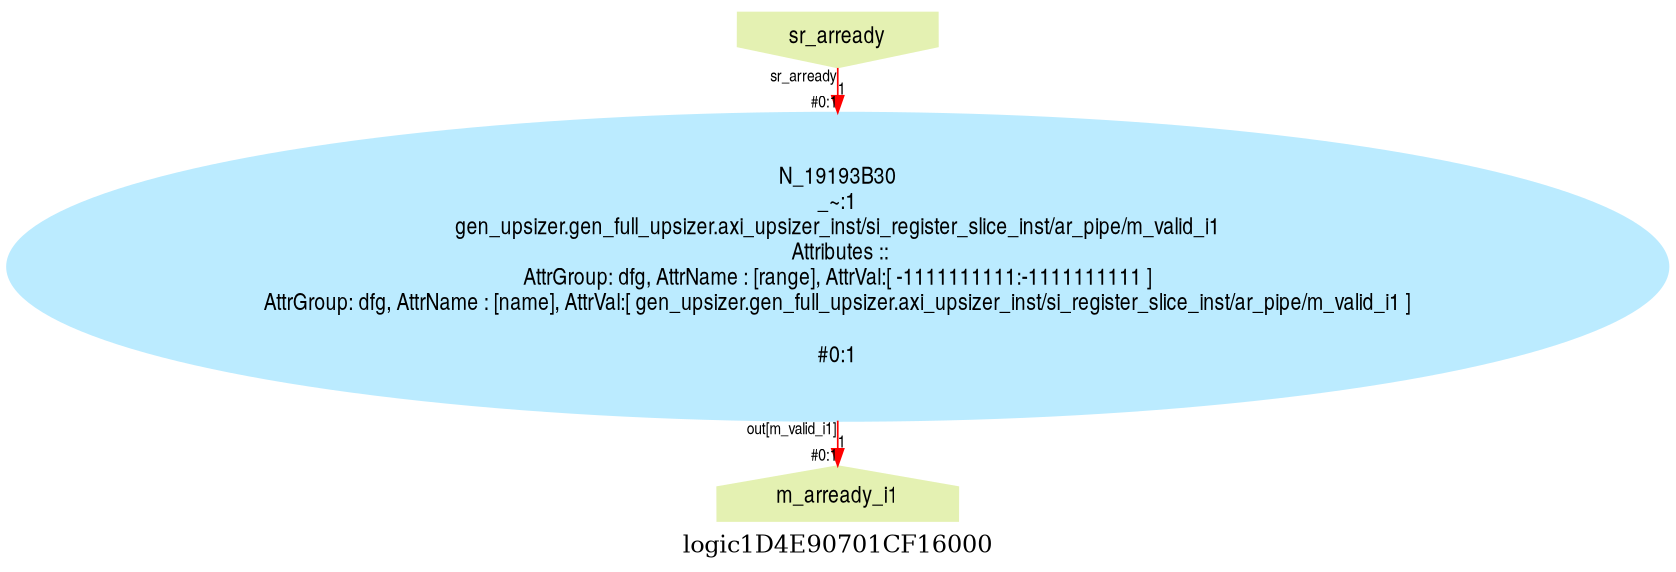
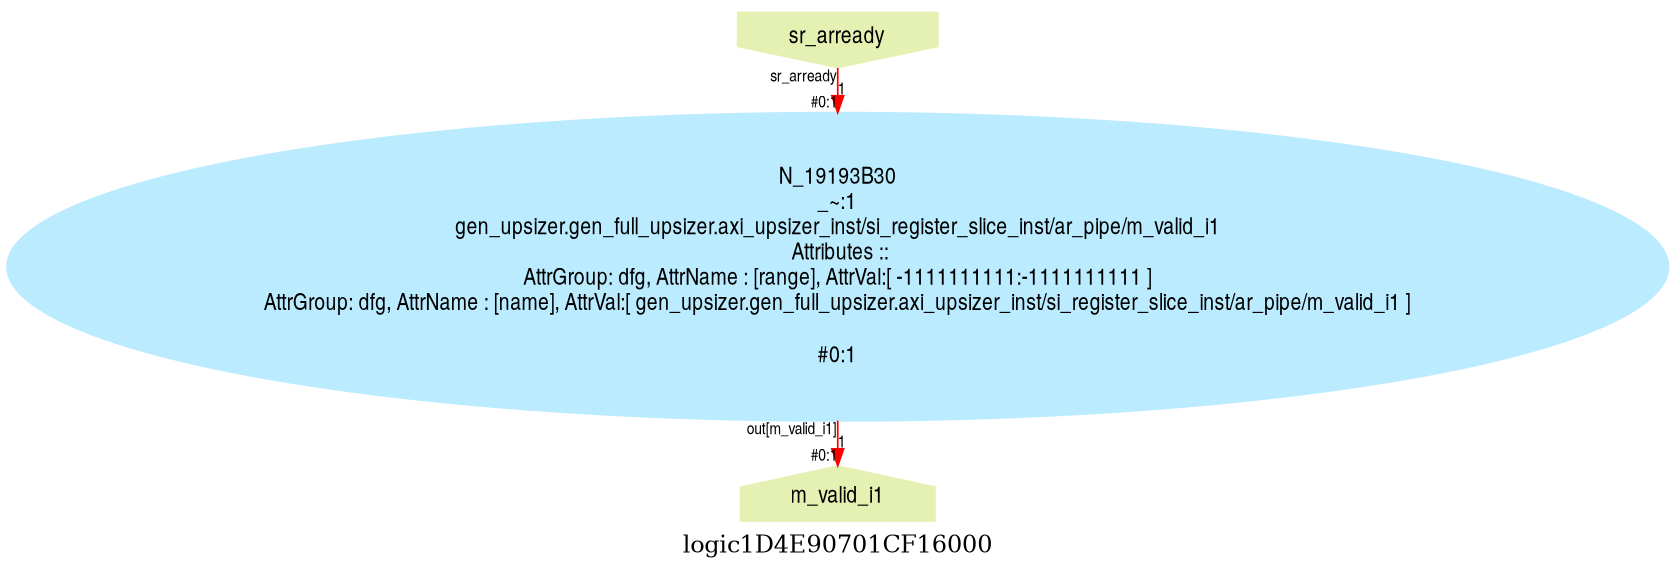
node "m_arready_i1": label "m_arready_i1" -> "m_valid_i1"
